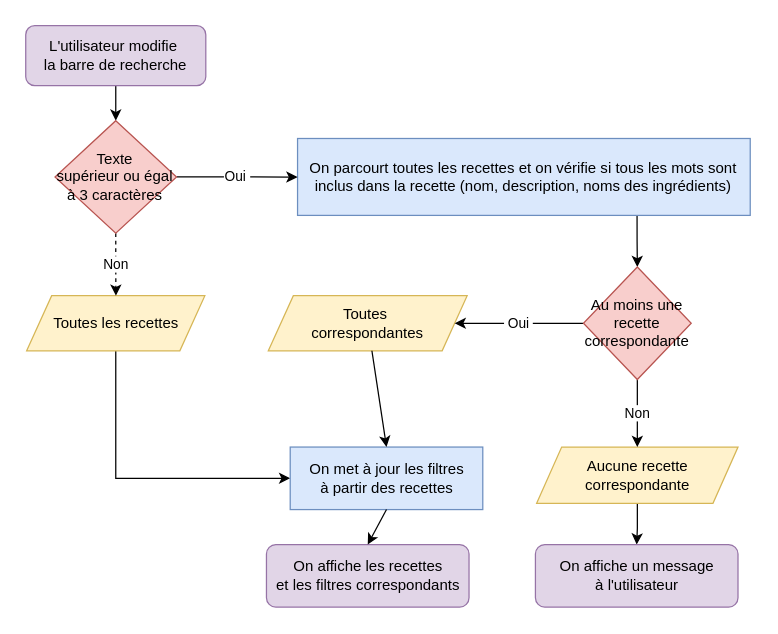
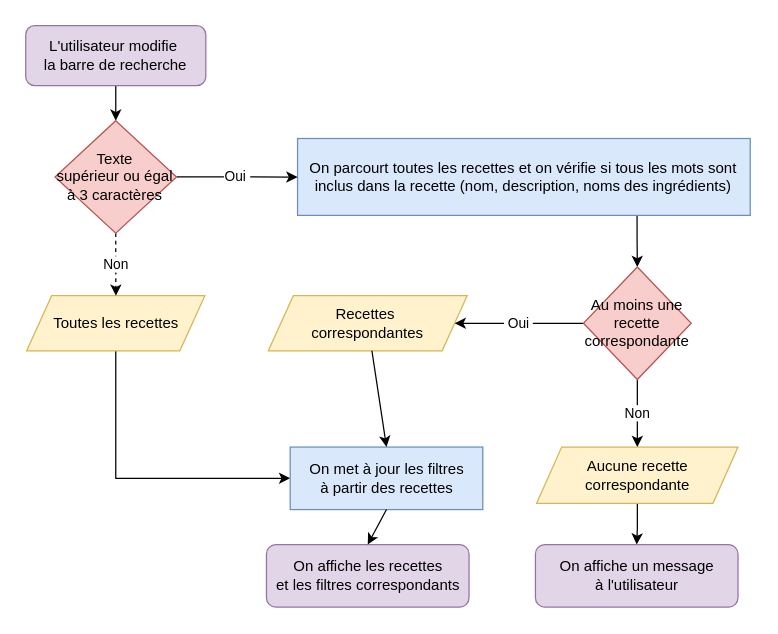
node "Toutes correspondantes": label "Toutes correspondantes" -> "Recettes correspondantes"
